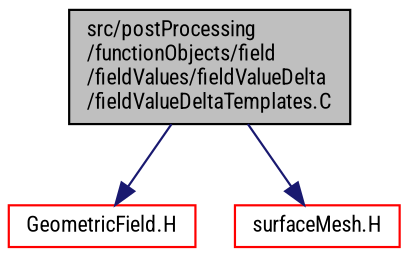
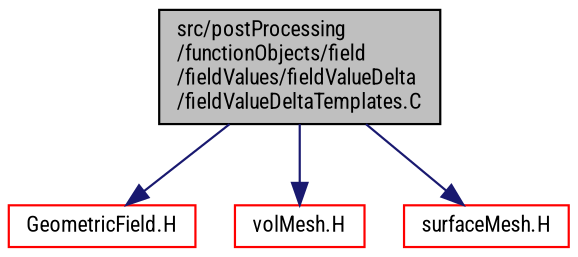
node "volMesh.H": added
